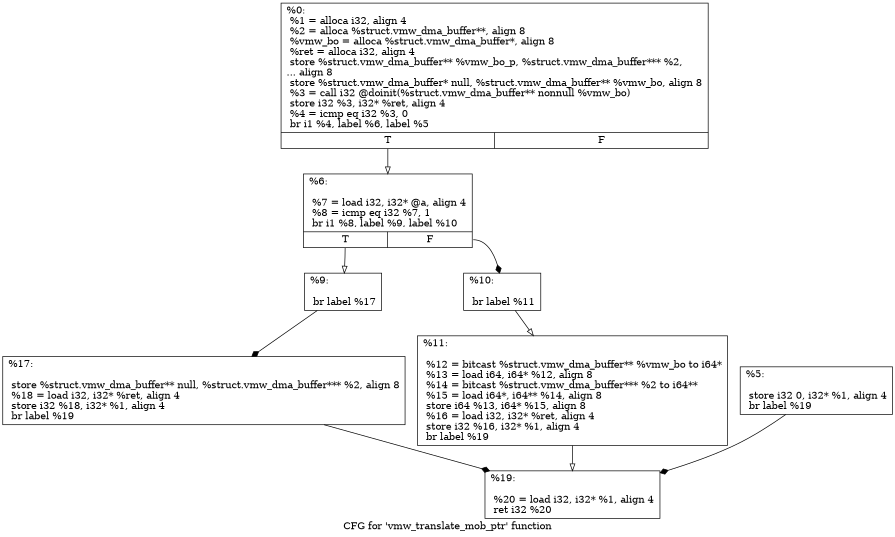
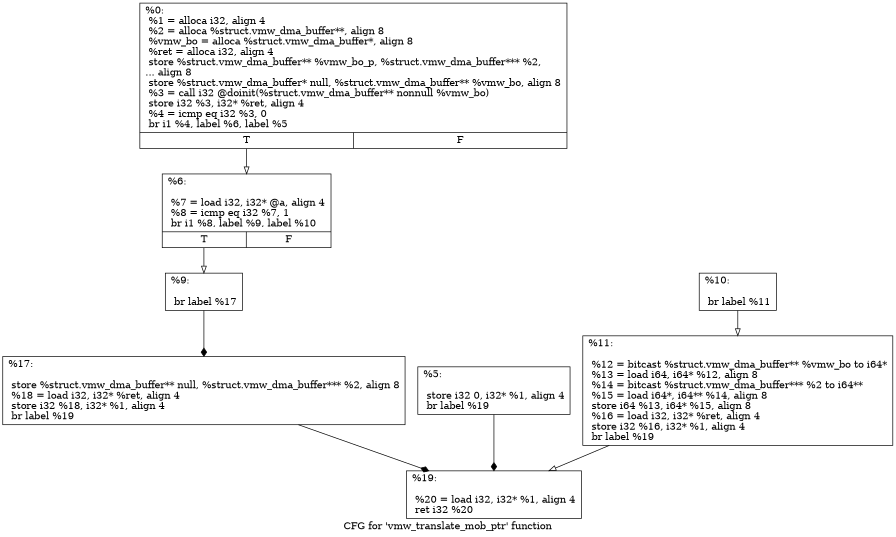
edge "%6:" -> "%10:": removed
